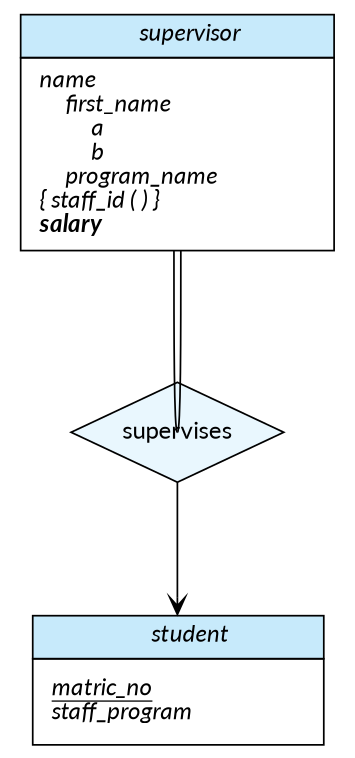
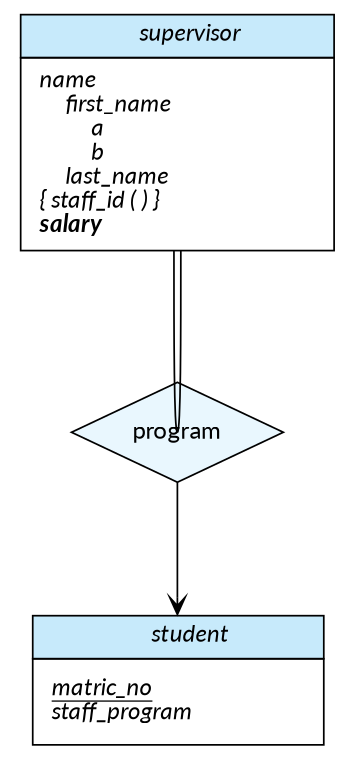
node "supervisor": text "program_name" -> "last_name"
node "supervises": label "supervises" -> "program"
